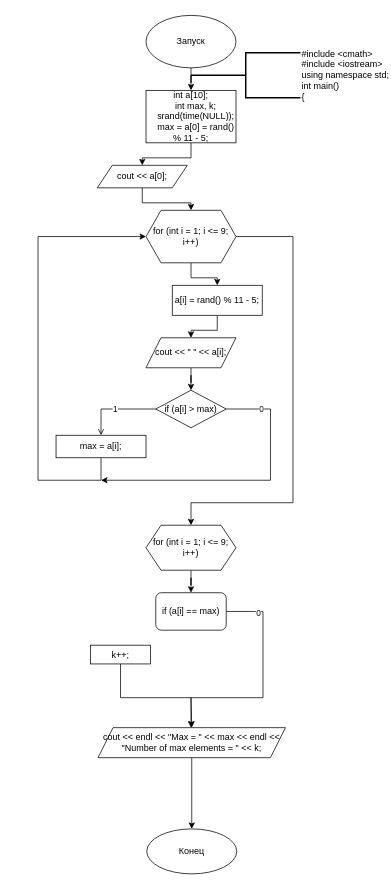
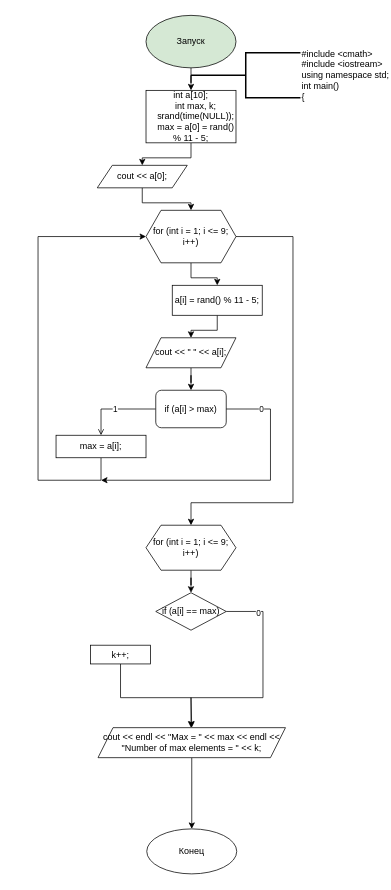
node "Запуск": fillcolor #ffffff -> #d5e8d4
node "if (a[i] > max)": shape diamond -> rounded rectangle
node "if (a[i] == max)": shape rounded rectangle -> diamond
